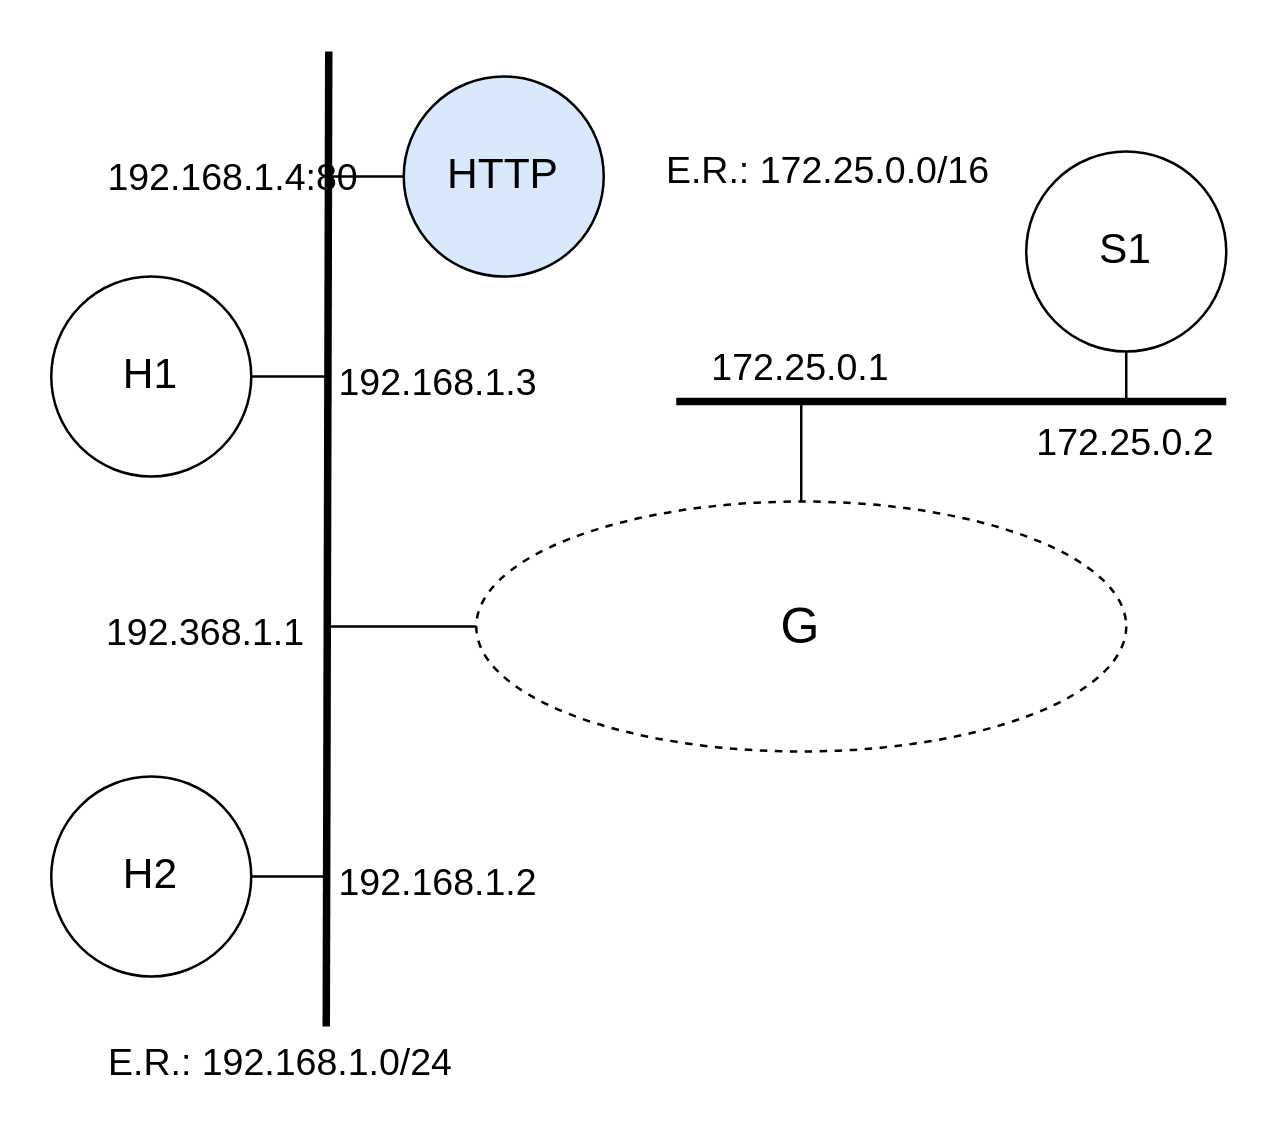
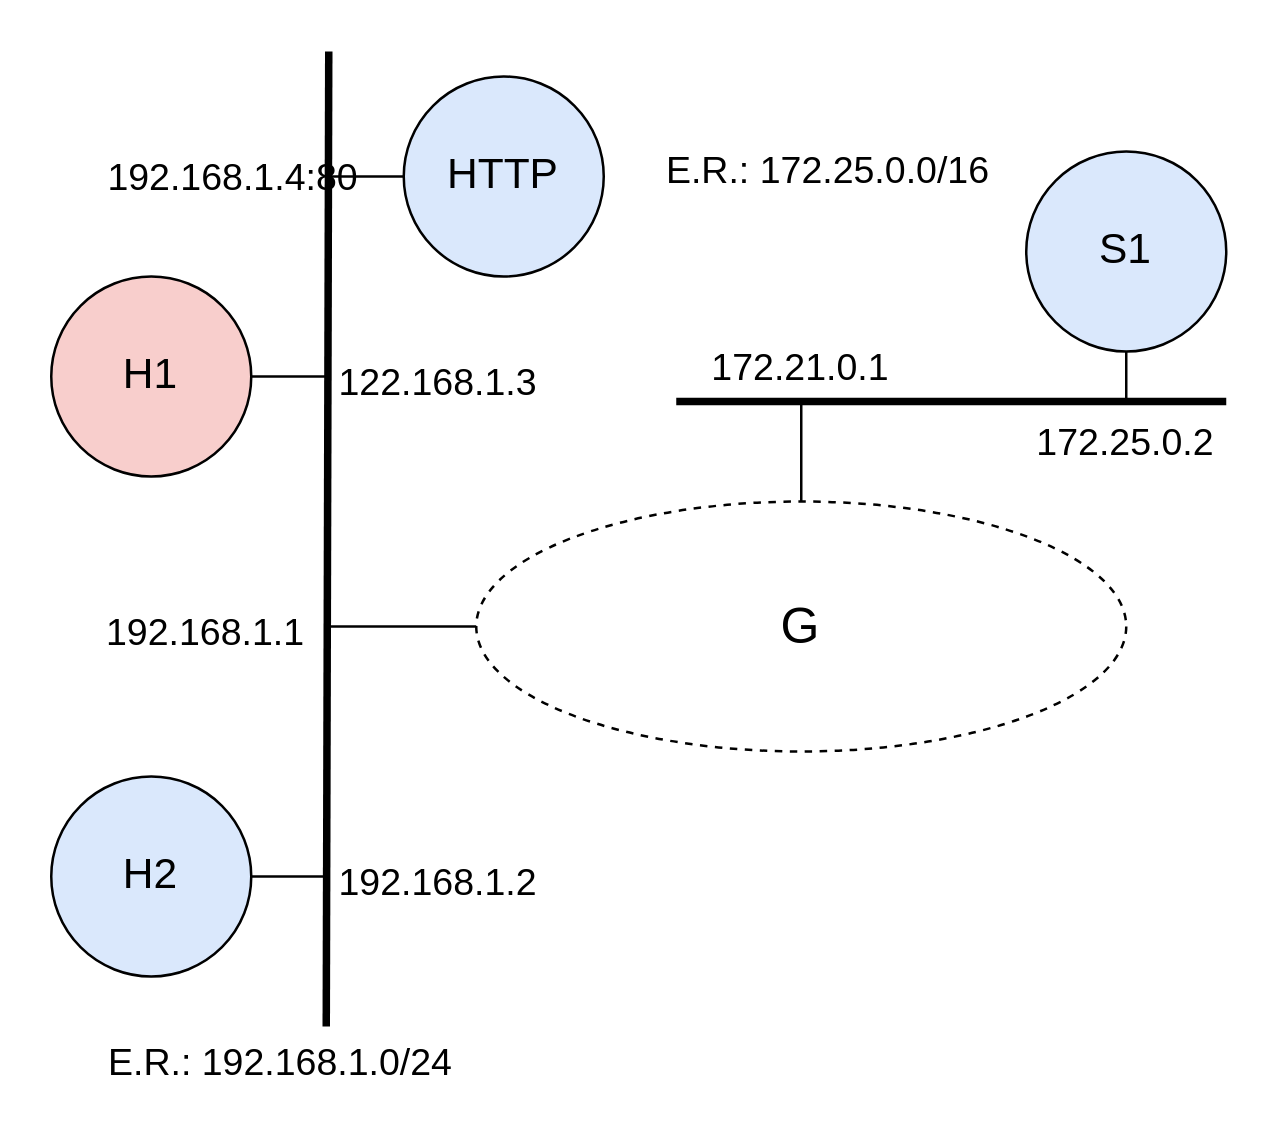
node "S1": fillcolor #ffffff -> #dae8fc
node "172.25.0.1": label "172.25.0.1" -> "172.21.0.1"
node "H1": fillcolor #ffffff -> #f8cecc
node "192.168.1.3": label "192.168.1.3" -> "122.168.1.3"
node "192.368.1.1": label "192.368.1.1" -> "192.168.1.1"
node "H2": fillcolor #ffffff -> #dae8fc
